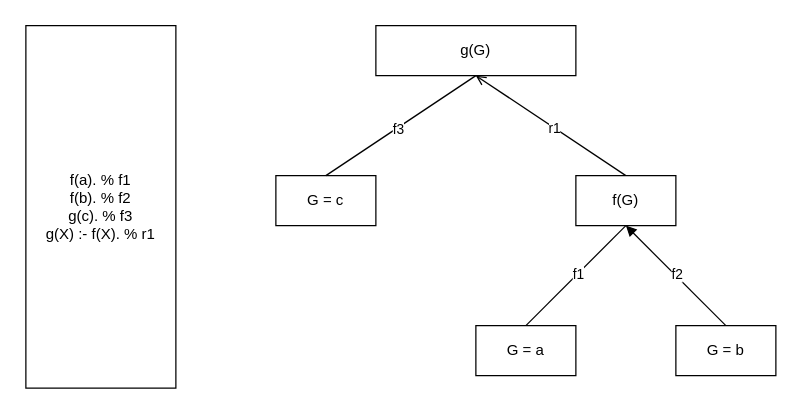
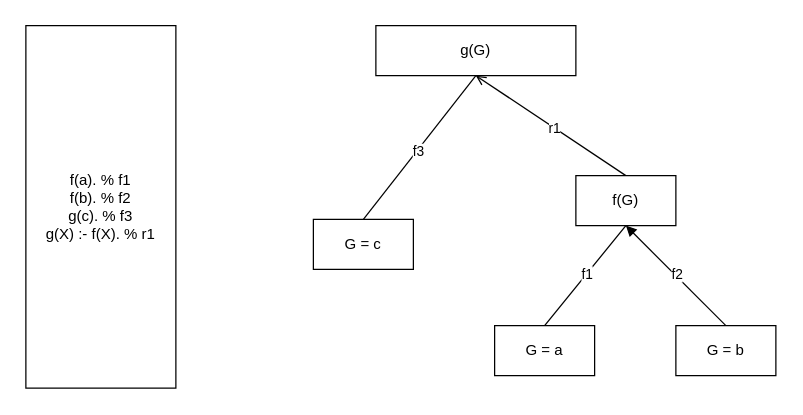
node "G = c": moved (326, 201) -> (363, 244)
node "G = a": moved (526, 351) -> (544, 351)
